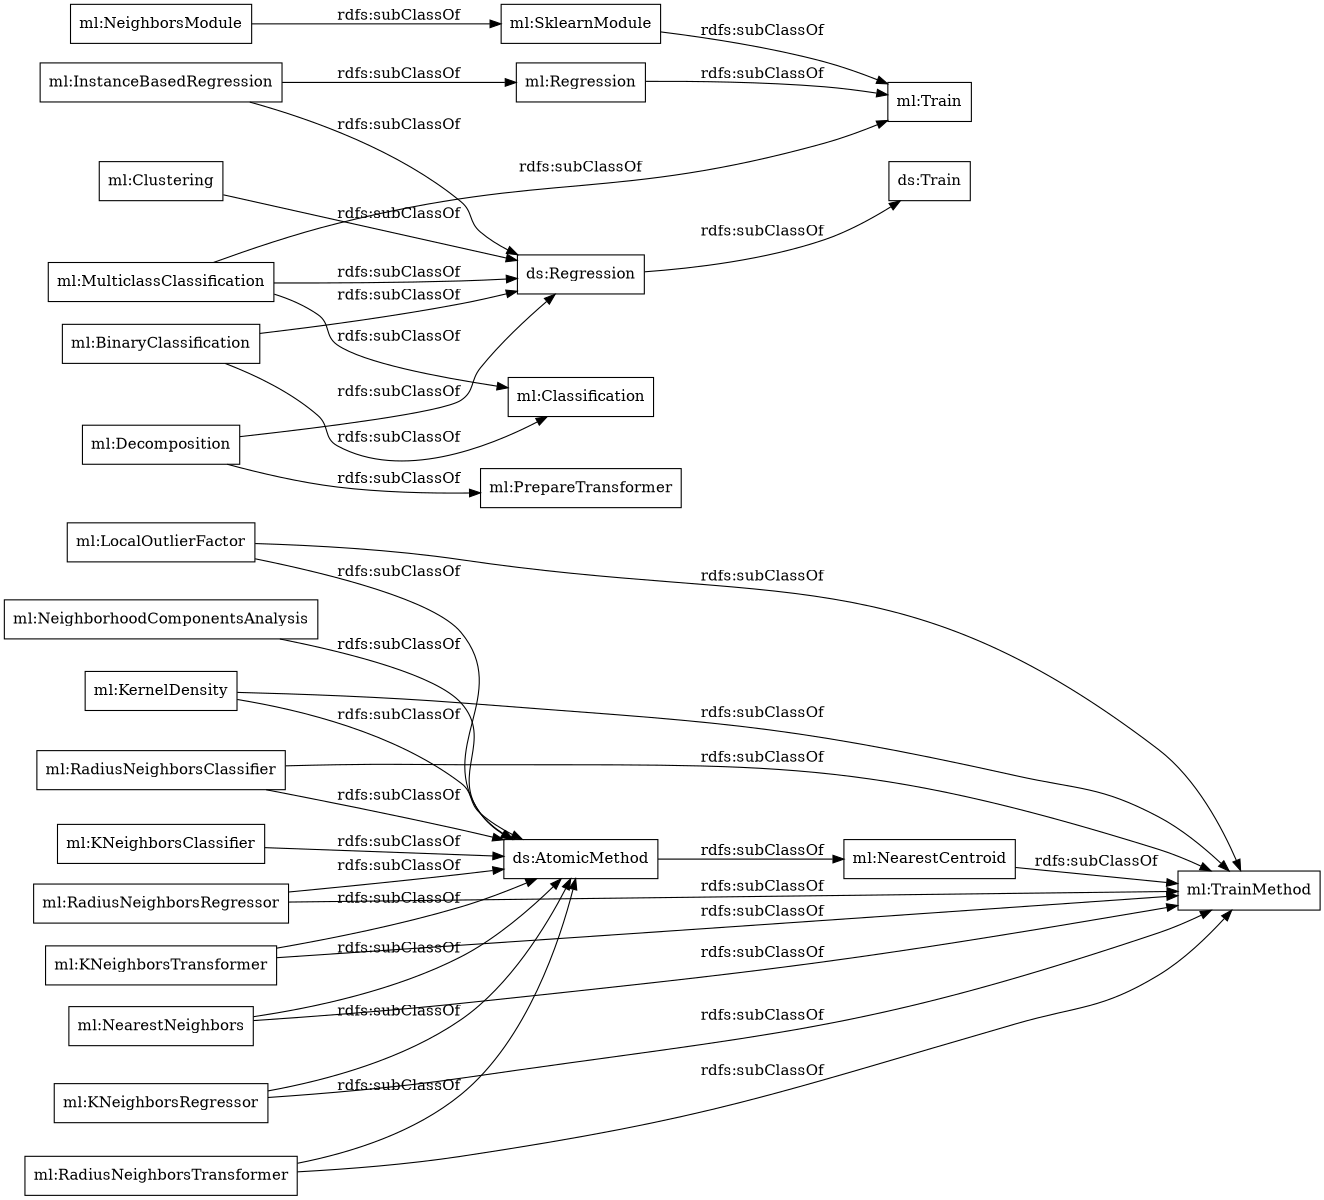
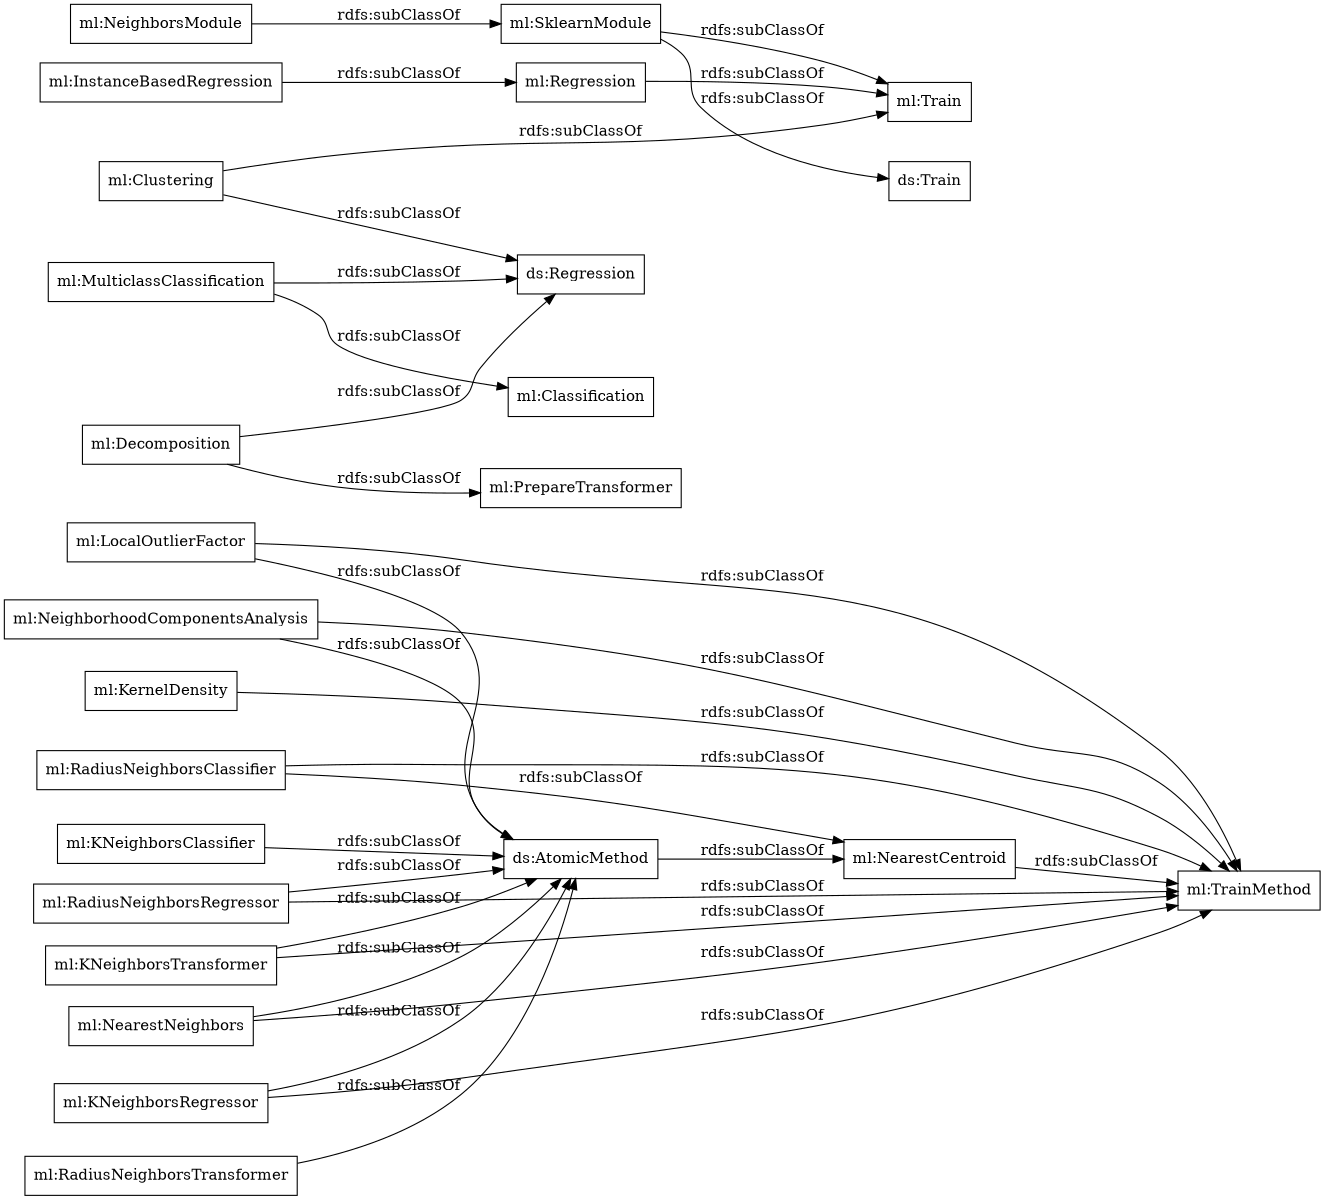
edge "ml:InstanceBasedRegression" -> "ds:Regression": removed, label "rdfs:subClassOf"
edge "ml:MulticlassClassification" -> "ml:Train": now "ml:Clustering" -> "ml:Train"
edge "ds:Regression" -> "ds:Train": now "ml:SklearnModule" -> "ds:Train"
node "ml:BinaryClassification": removed
edge "ml:KernelDensity" -> "ds:AtomicMethod": removed, label "rdfs:subClassOf"
edge "ml:RadiusNeighborsClassifier" -> "ds:AtomicMethod": now "ml:RadiusNeighborsClassifier" -> "ml:NearestCentroid"
edge "ml:RadiusNeighborsTransformer" -> "ml:TrainMethod": now "ml:NeighborhoodComponentsAnalysis" -> "ml:TrainMethod"
